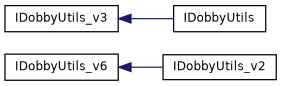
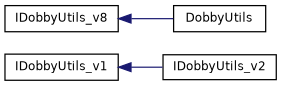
node "IDobbyUtils_v3": label "IDobbyUtils_v3" -> "IDobbyUtils_v8"
node "IDobbyUtils": label "IDobbyUtils" -> "DobbyUtils"
node "IDobbyUtils_v6": label "IDobbyUtils_v6" -> "IDobbyUtils_v1"
